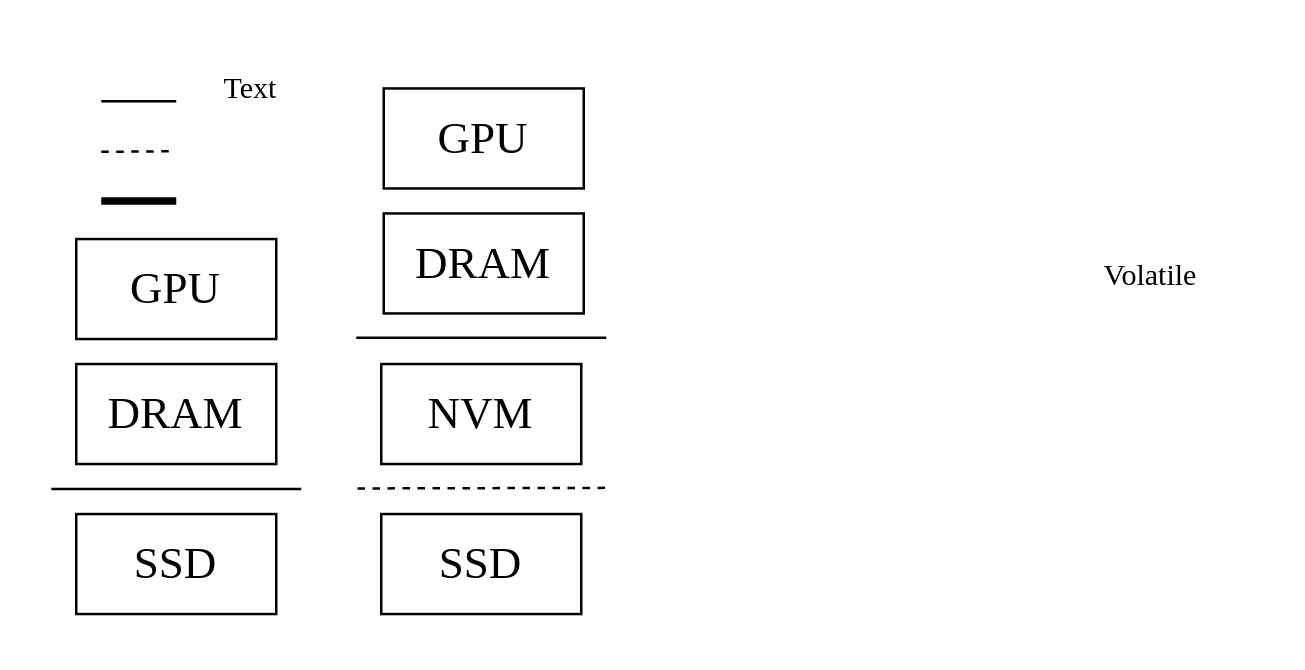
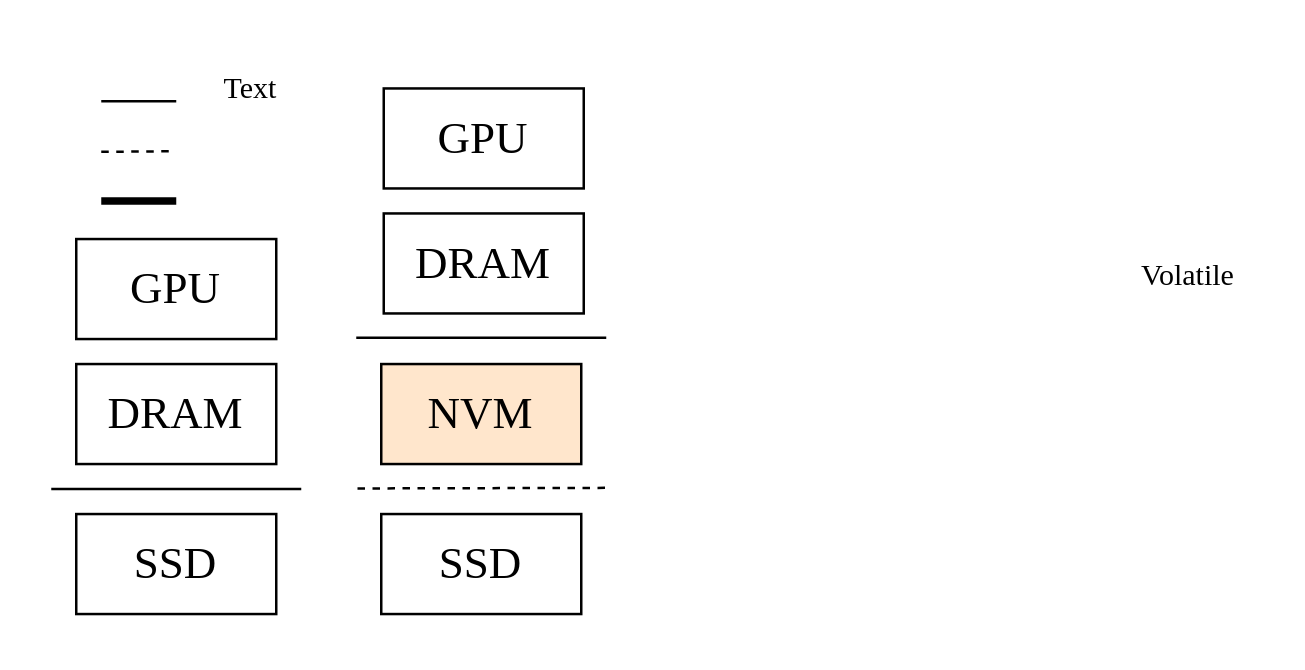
node "Volatile": moved (1151, 276) -> (1189, 276)
node "NVM": fillcolor #ffffff -> #ffe6cc
